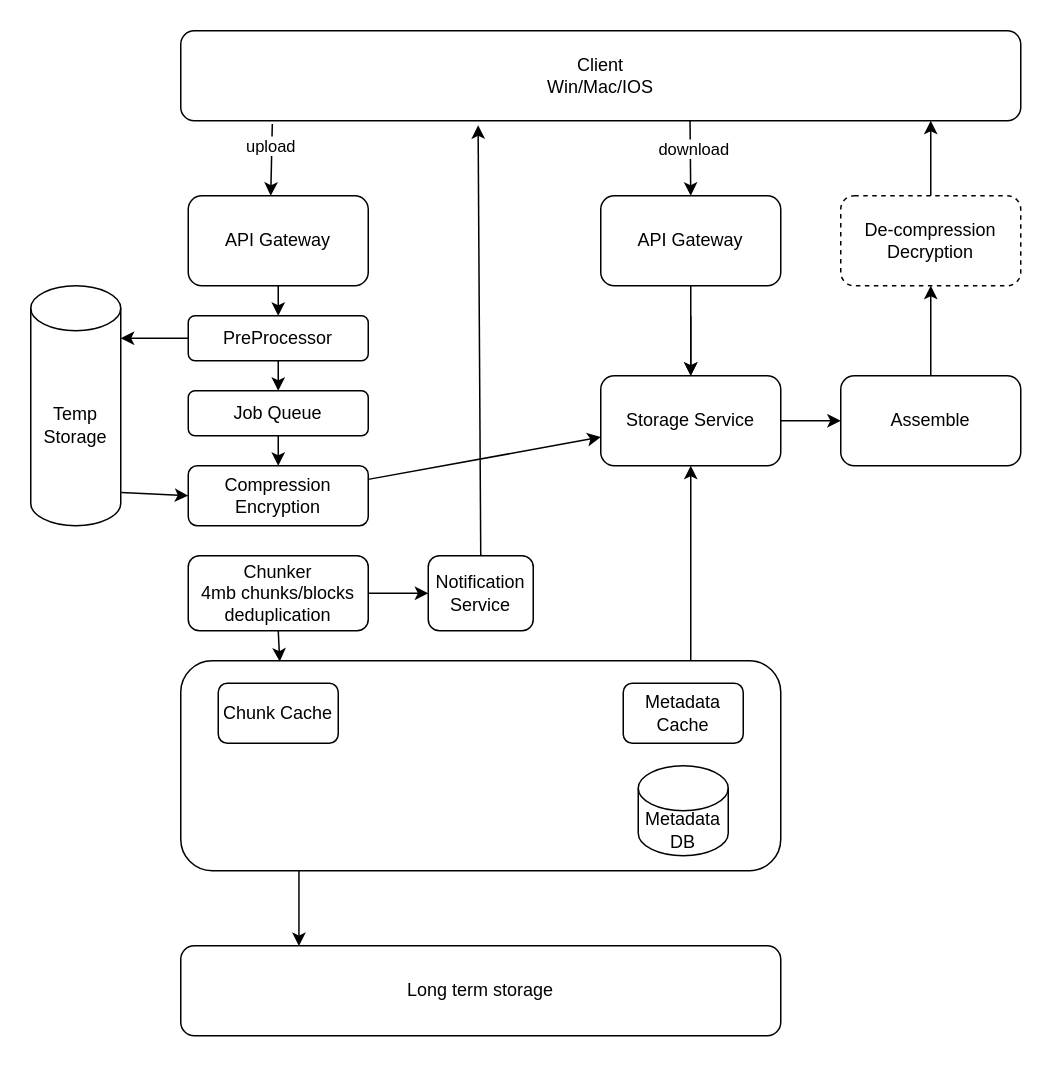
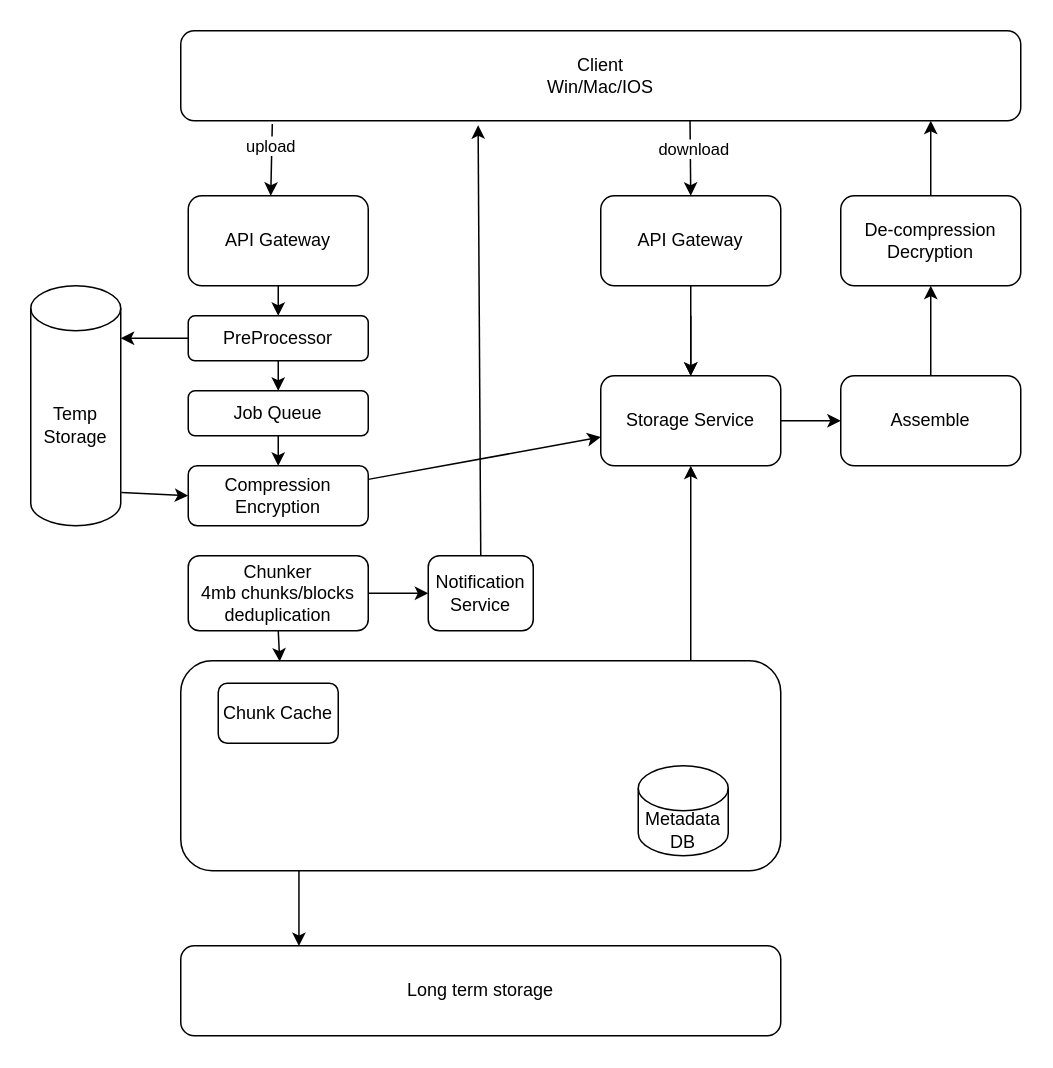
node "De-compression Decryption": style dashed -> solid
node "Metadata Cache": removed
